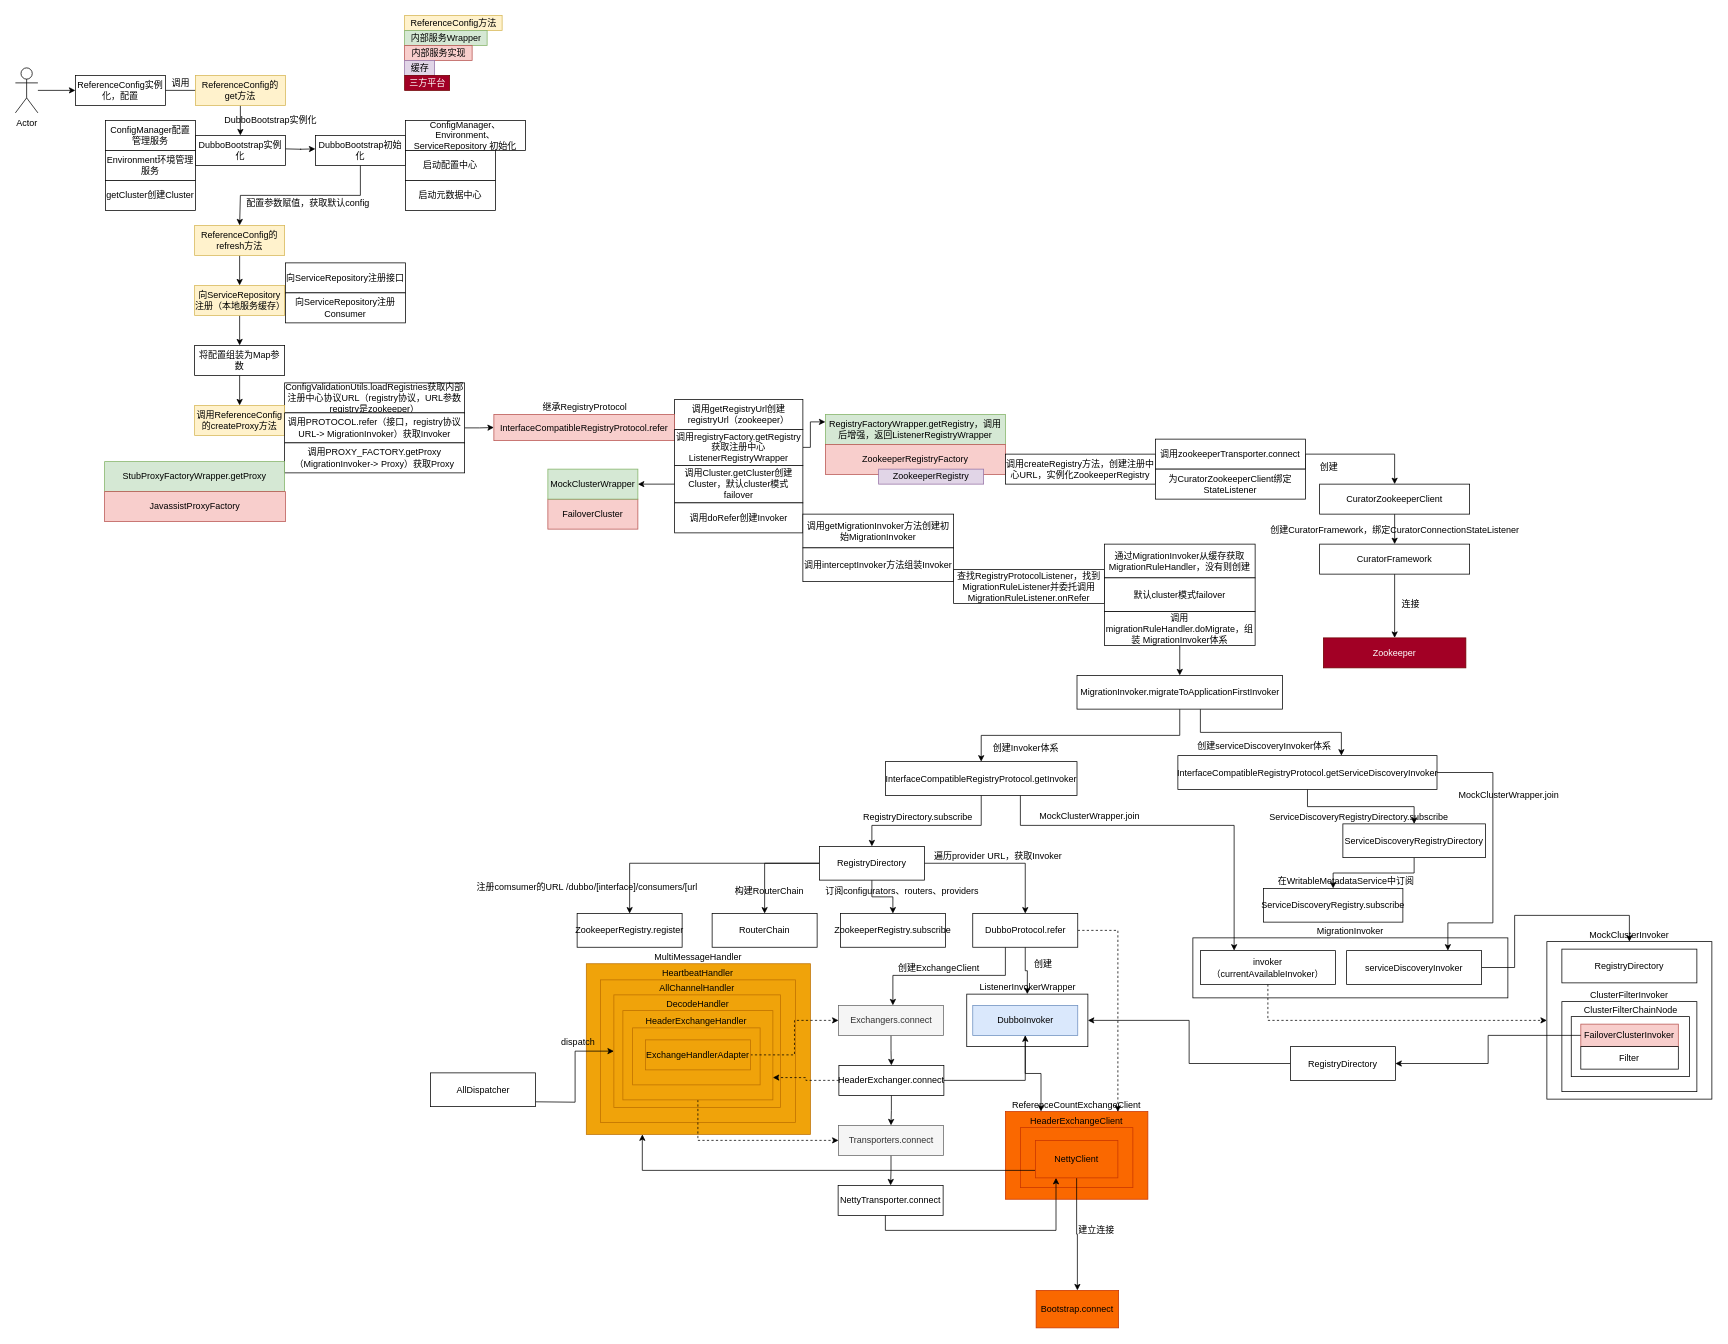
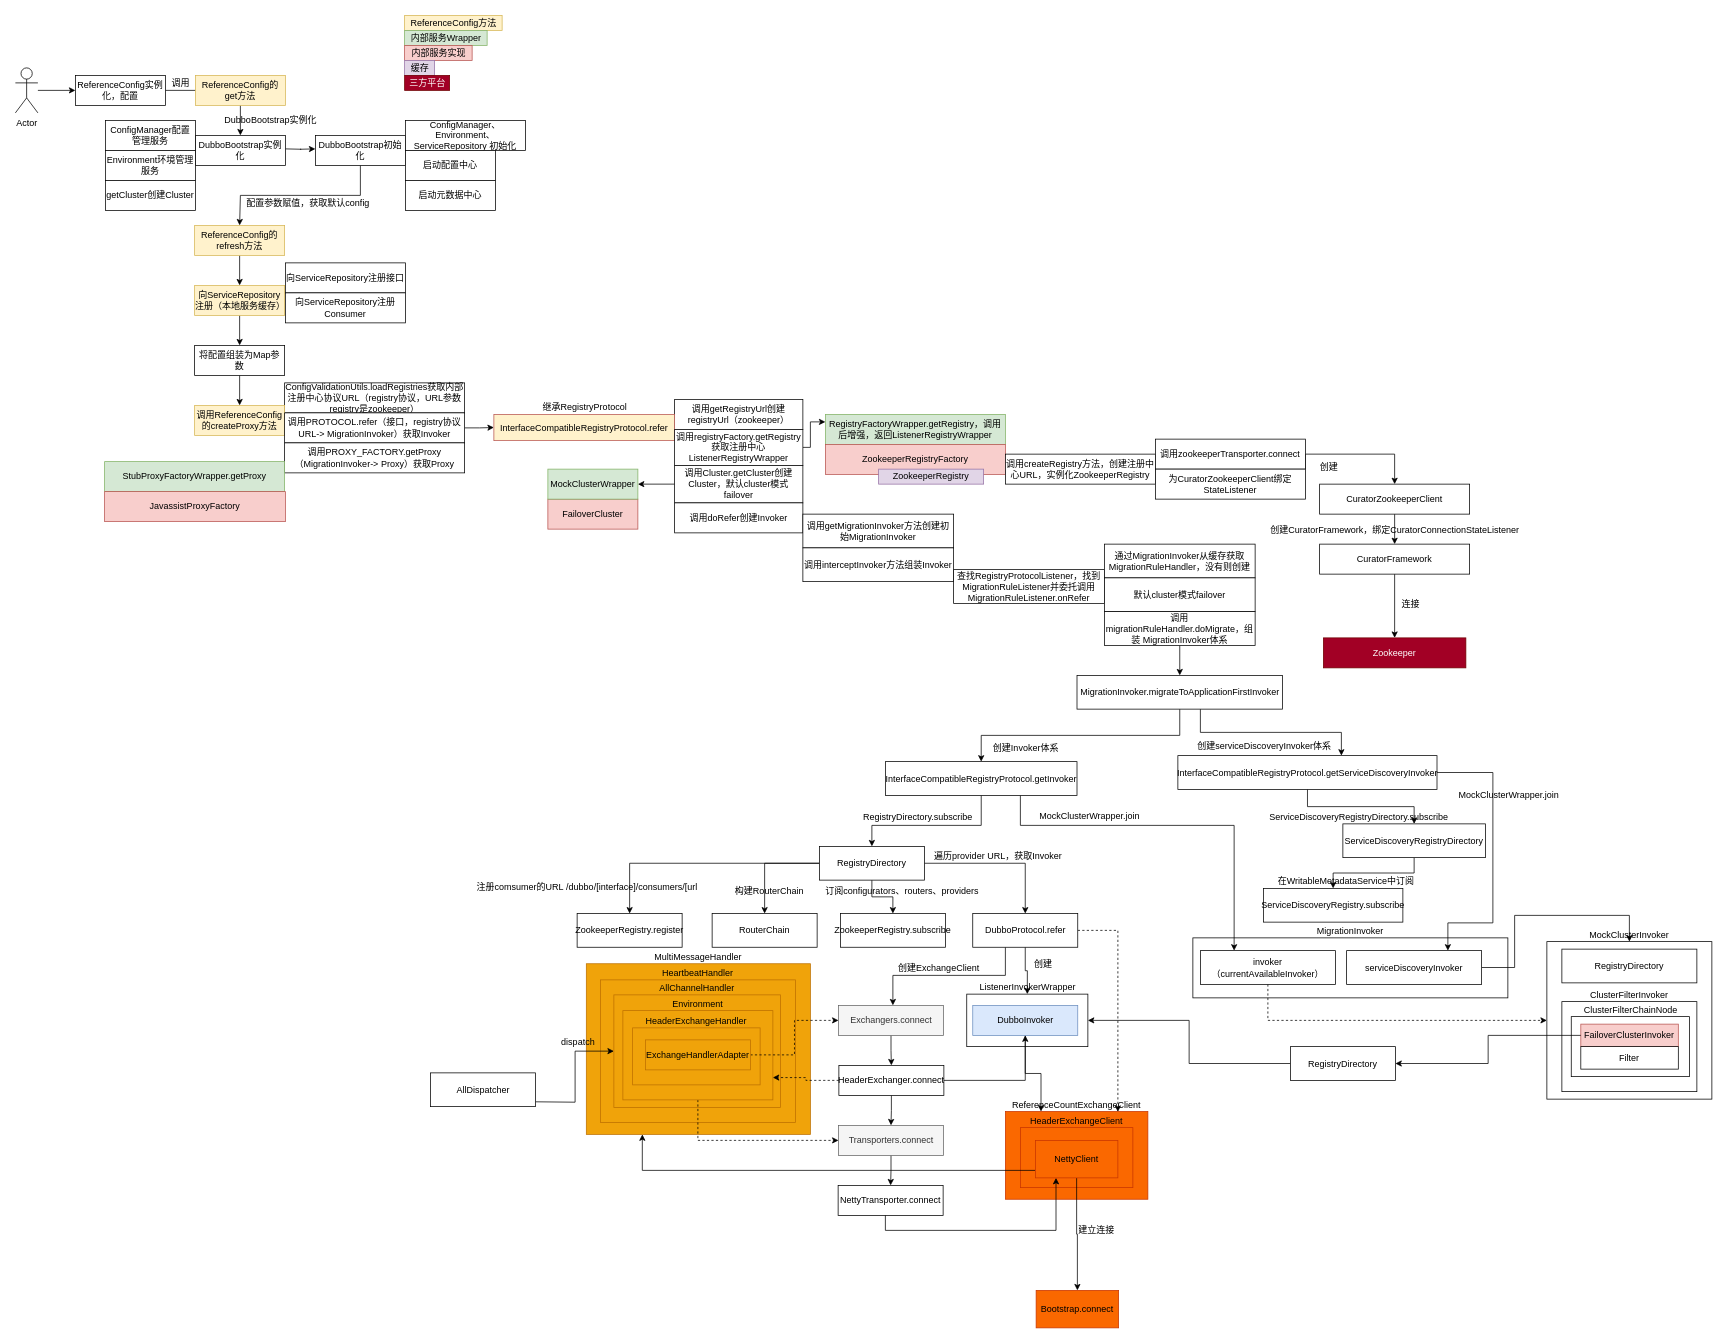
node "InterfaceCompatibleRegistryProtocol.refer": fillcolor #f8cecc -> #fff2cc
node "DecodeHandler": label "DecodeHandler" -> "Environment"
